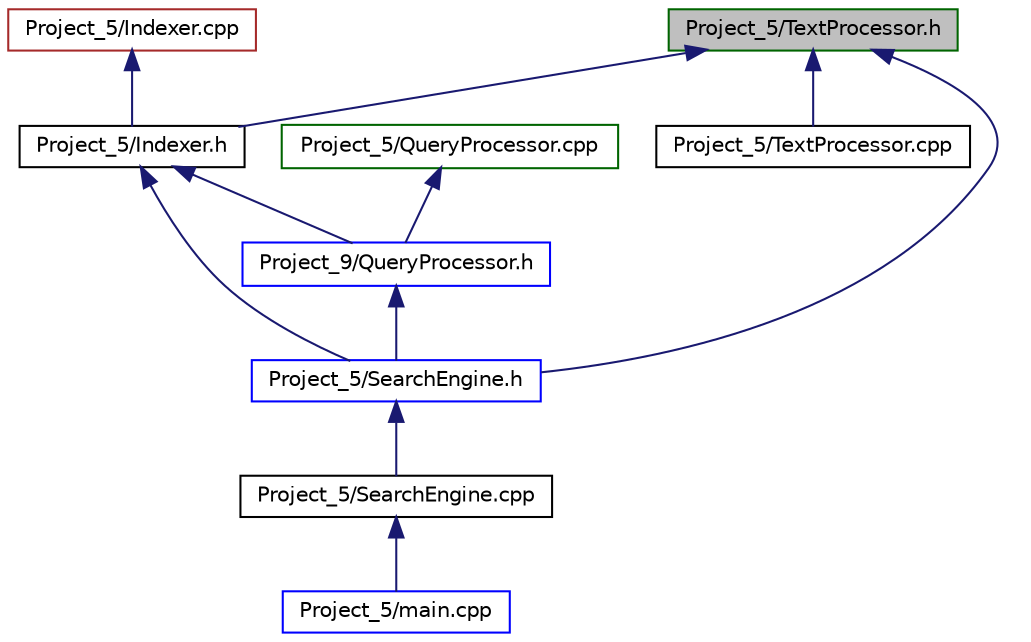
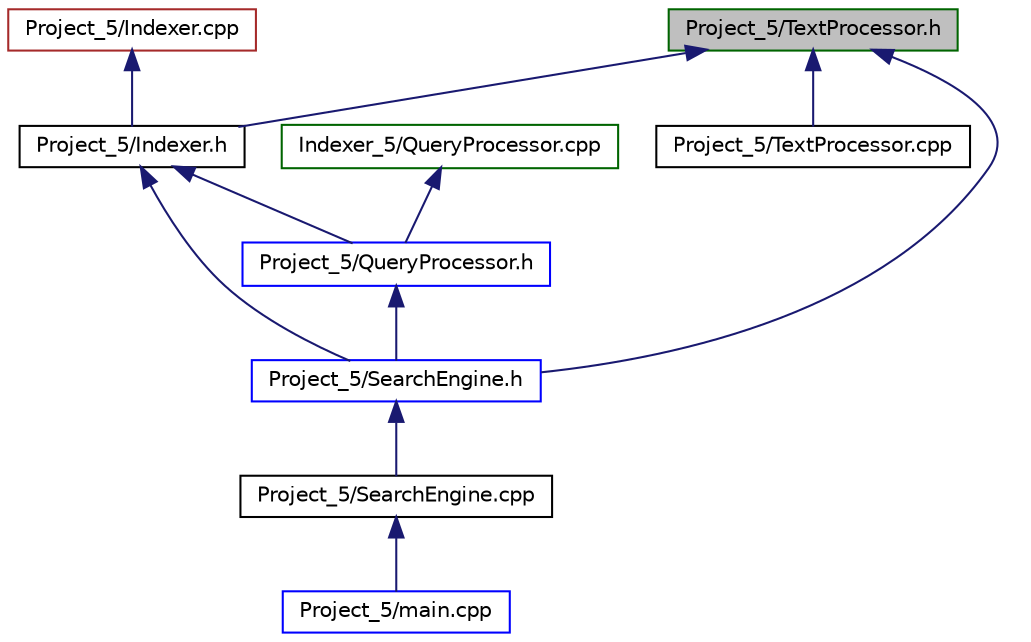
node "Project_5/QueryProcessor.cpp": label "Project_5/QueryProcessor.cpp" -> "Indexer_5/QueryProcessor.cpp"
node "Project_9/QueryProcessor.h": label "Project_9/QueryProcessor.h" -> "Project_5/QueryProcessor.h"
